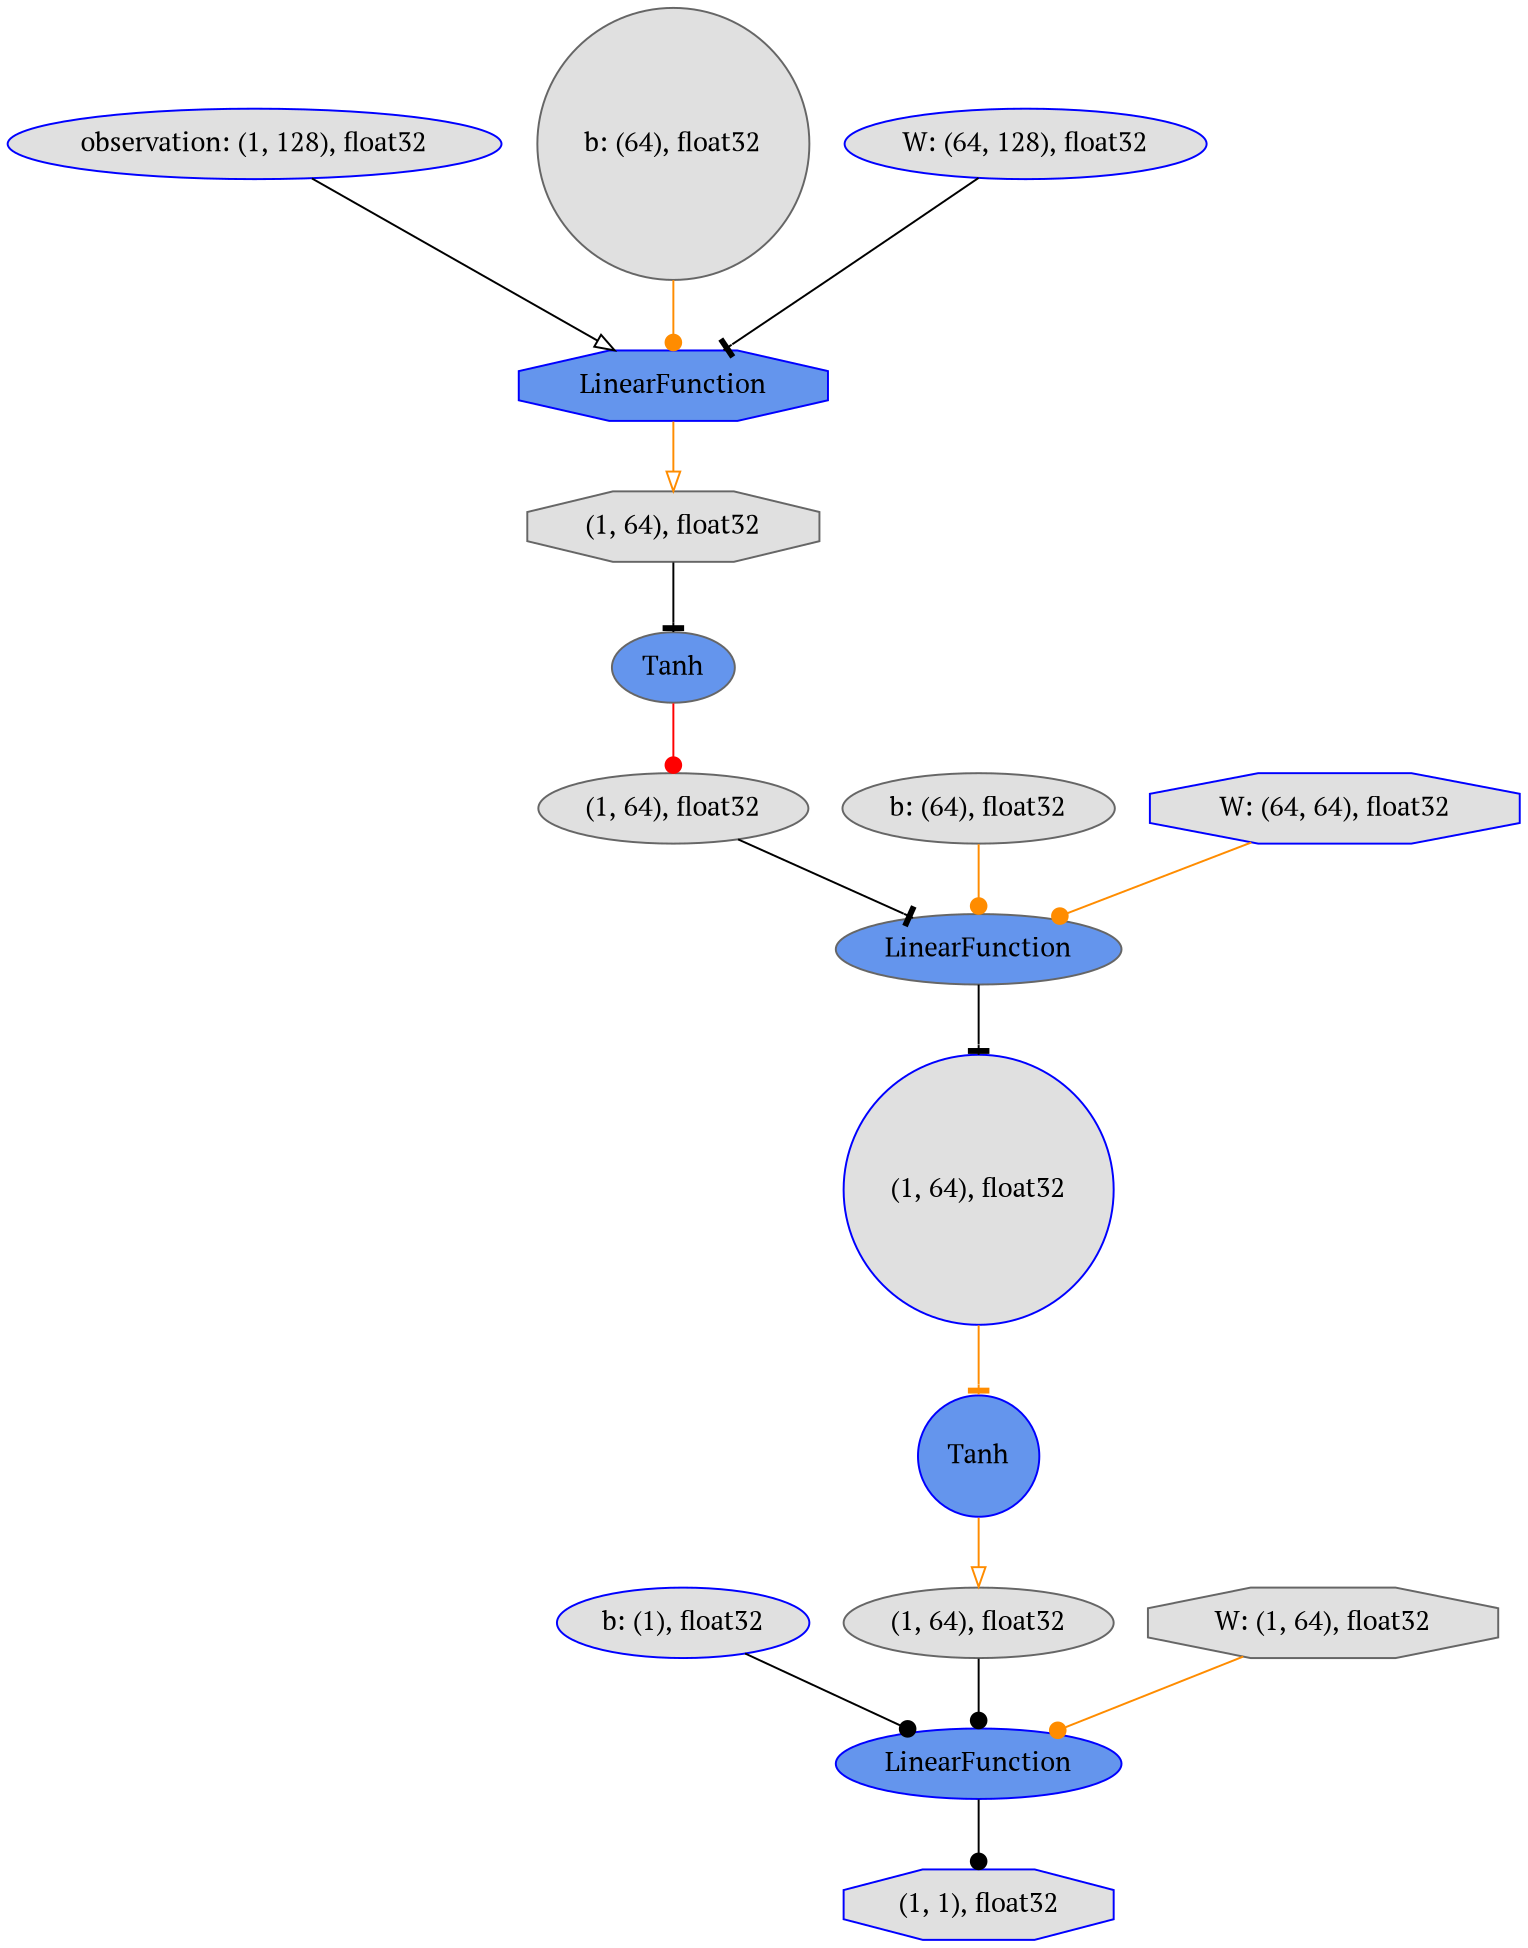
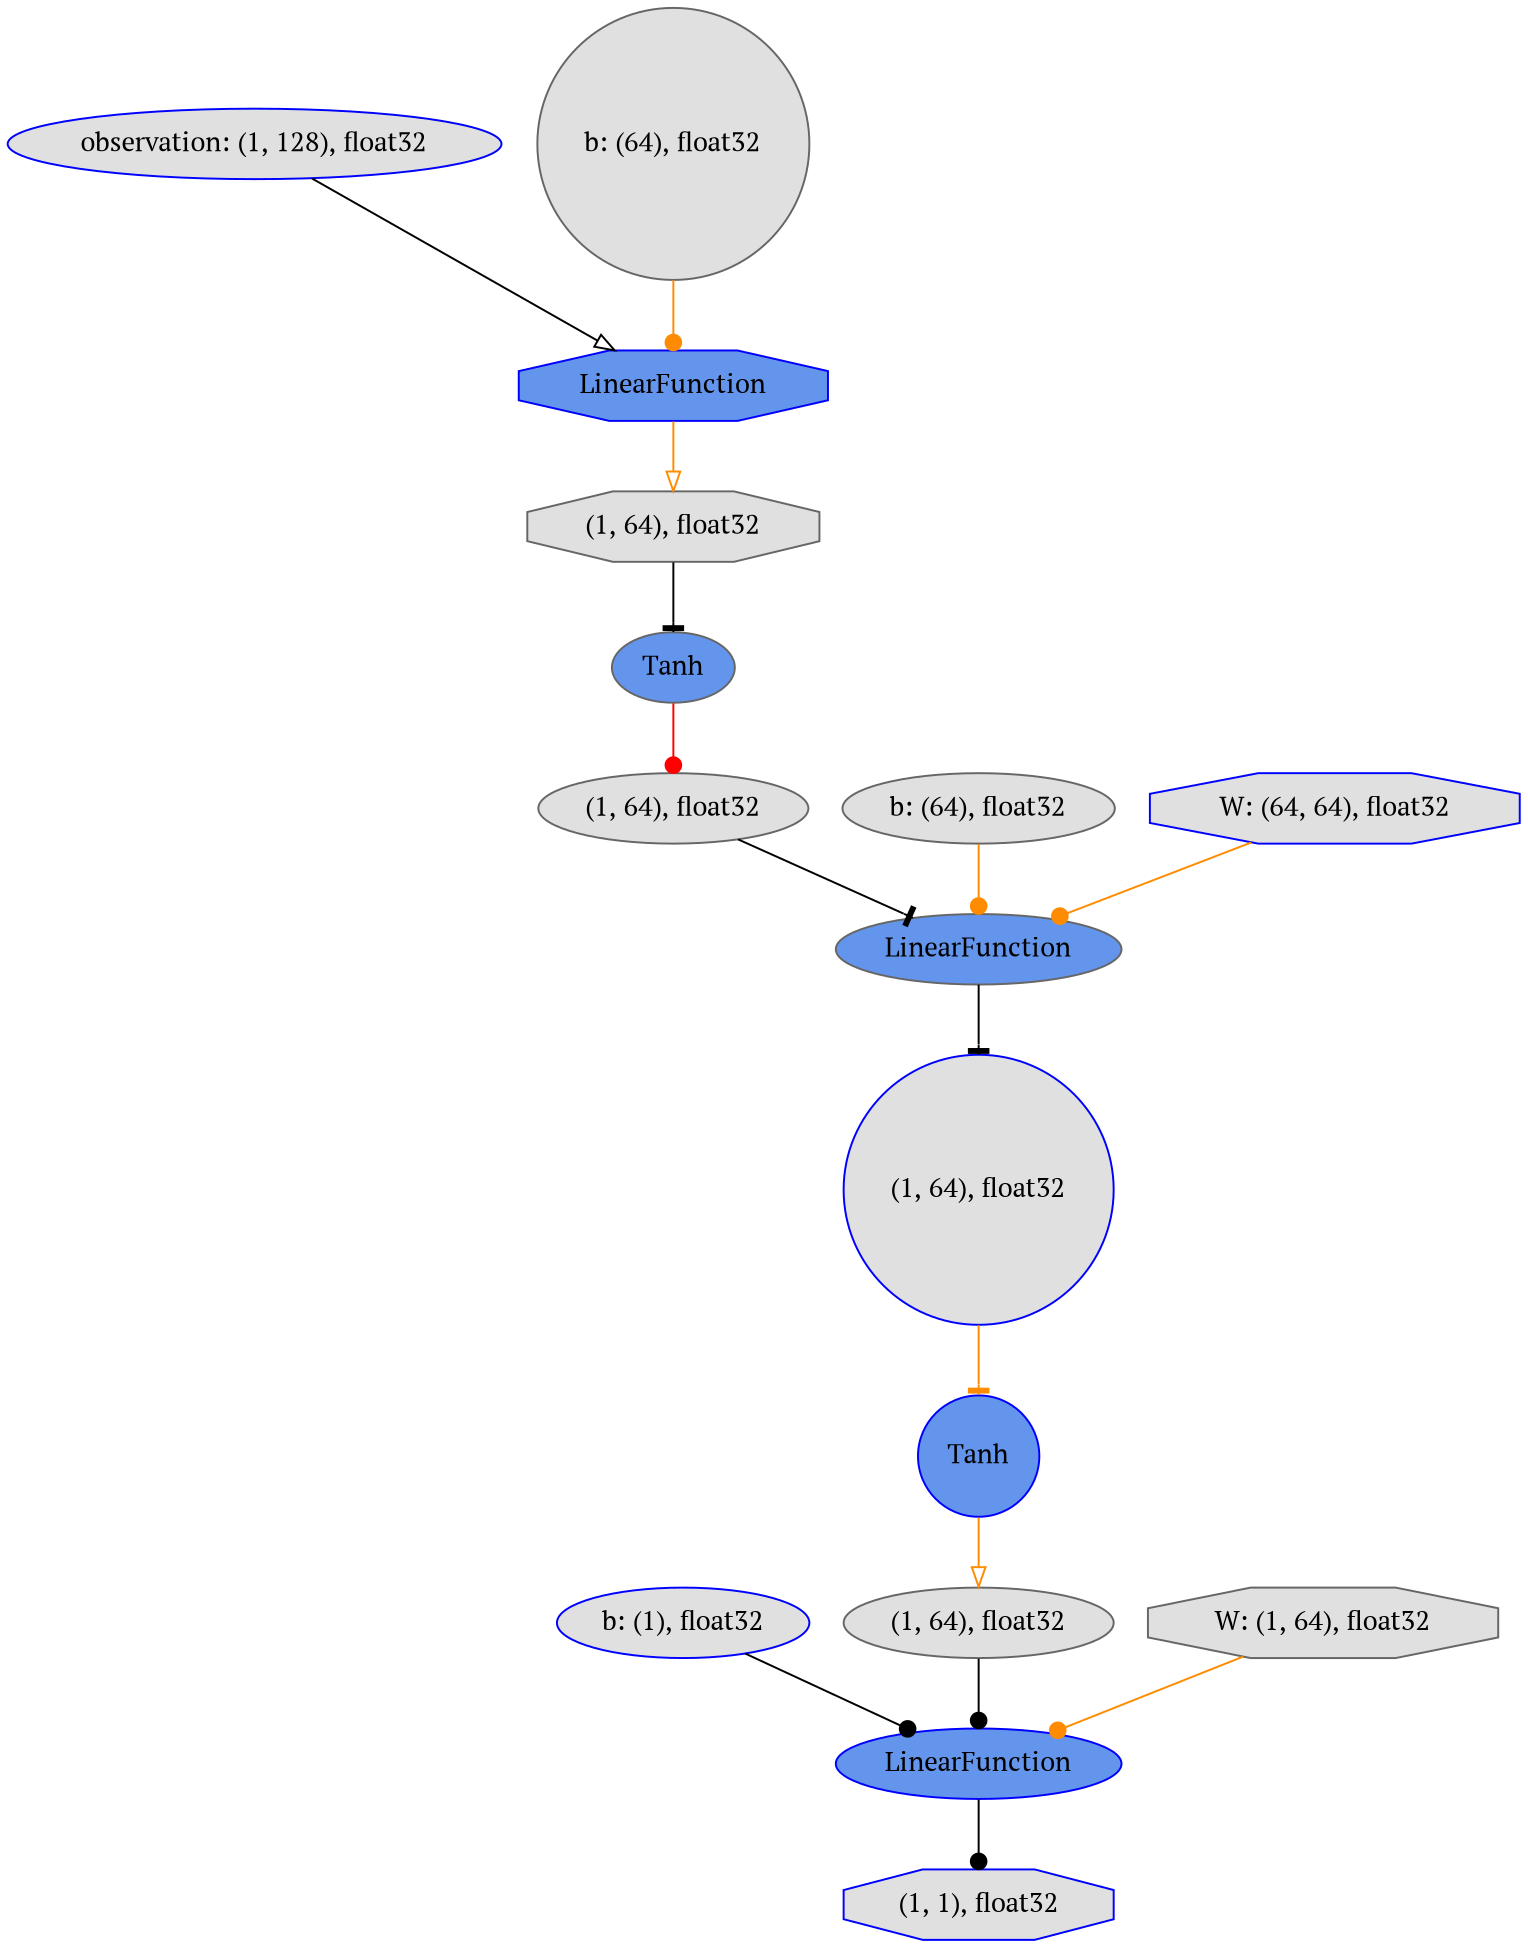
node "W: (64, 128), float32": removed
